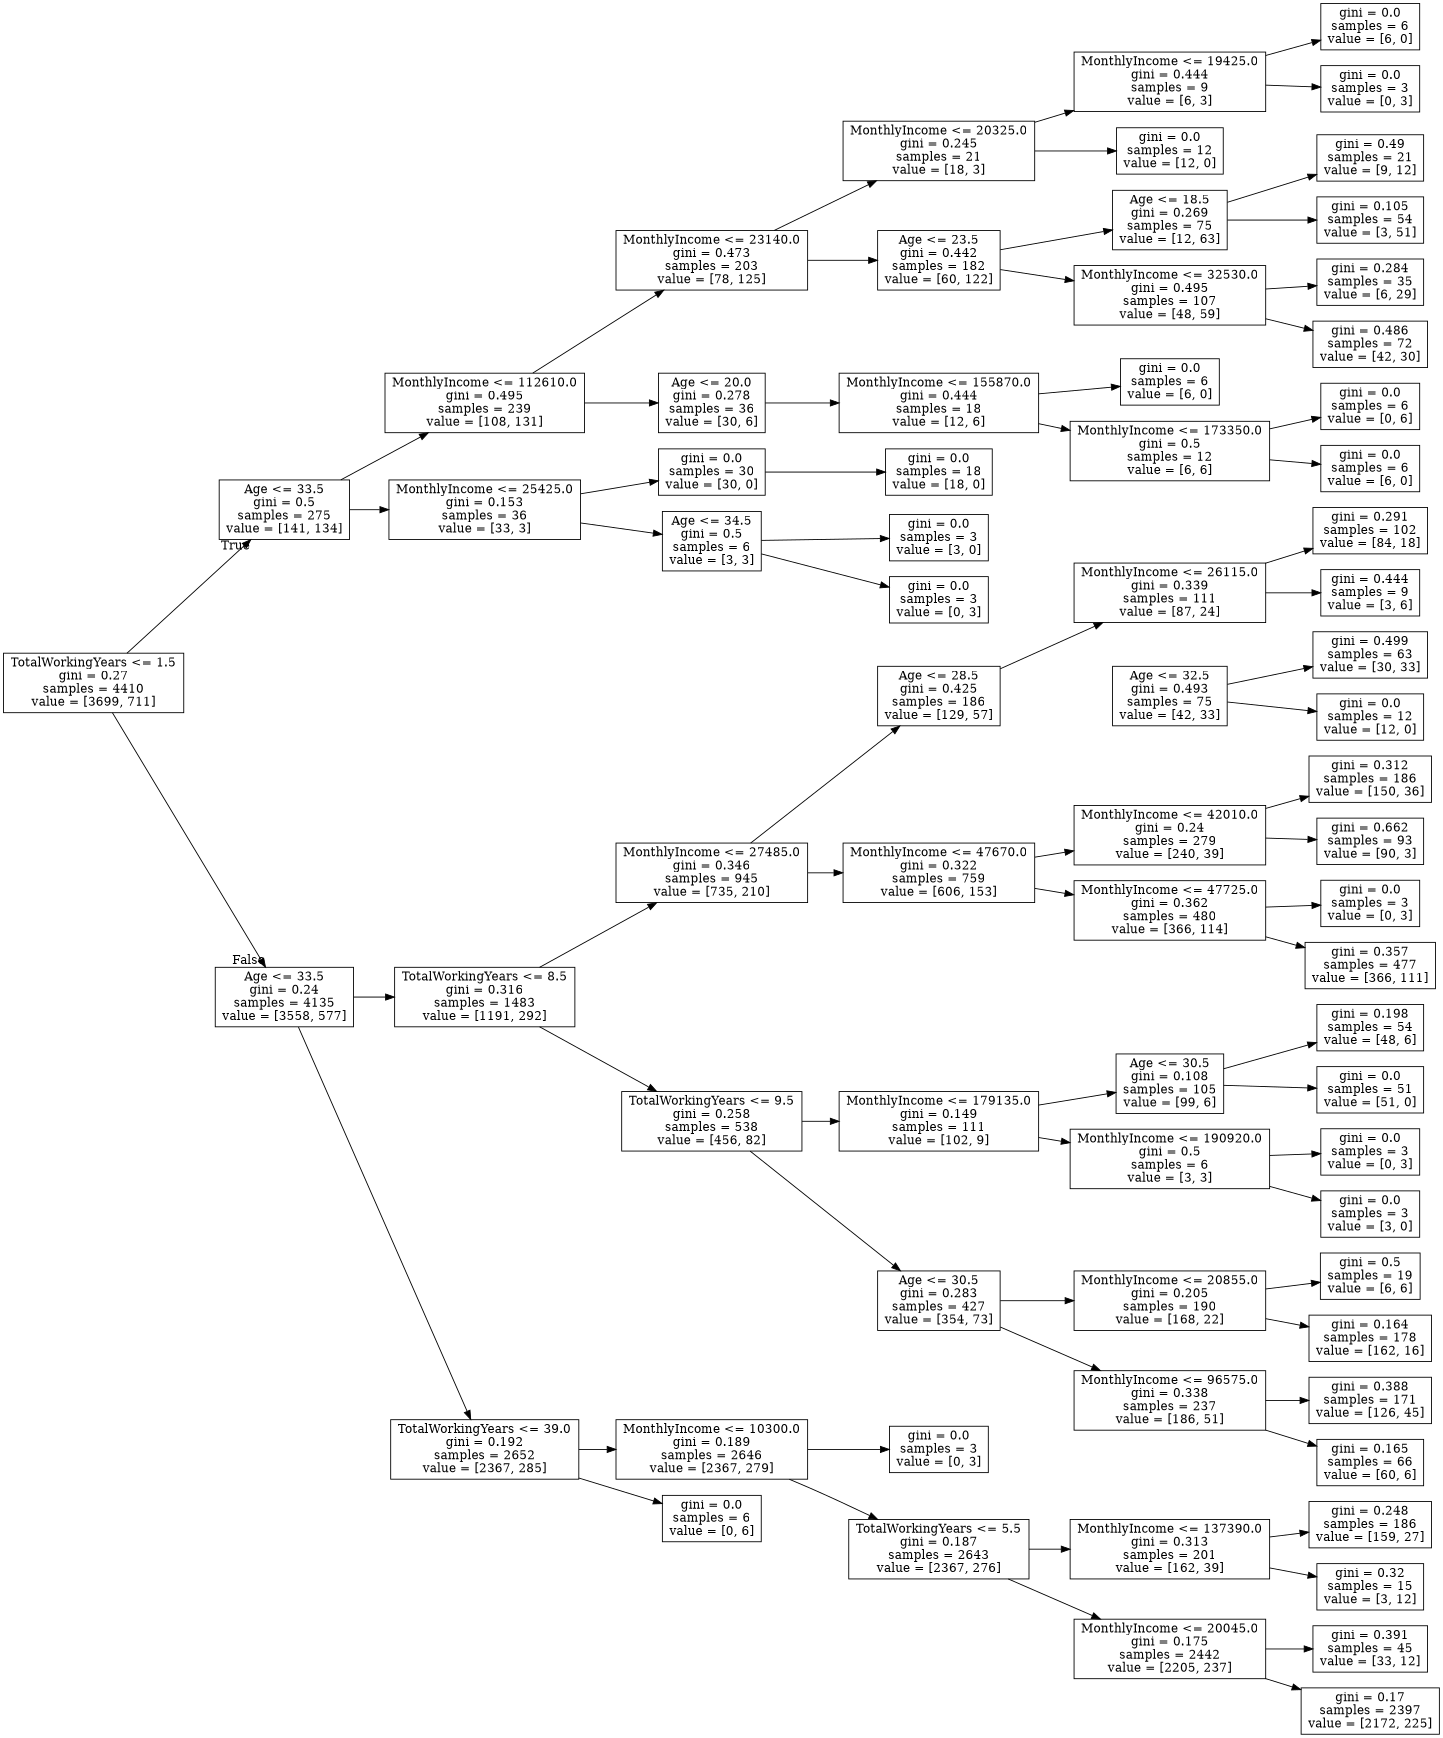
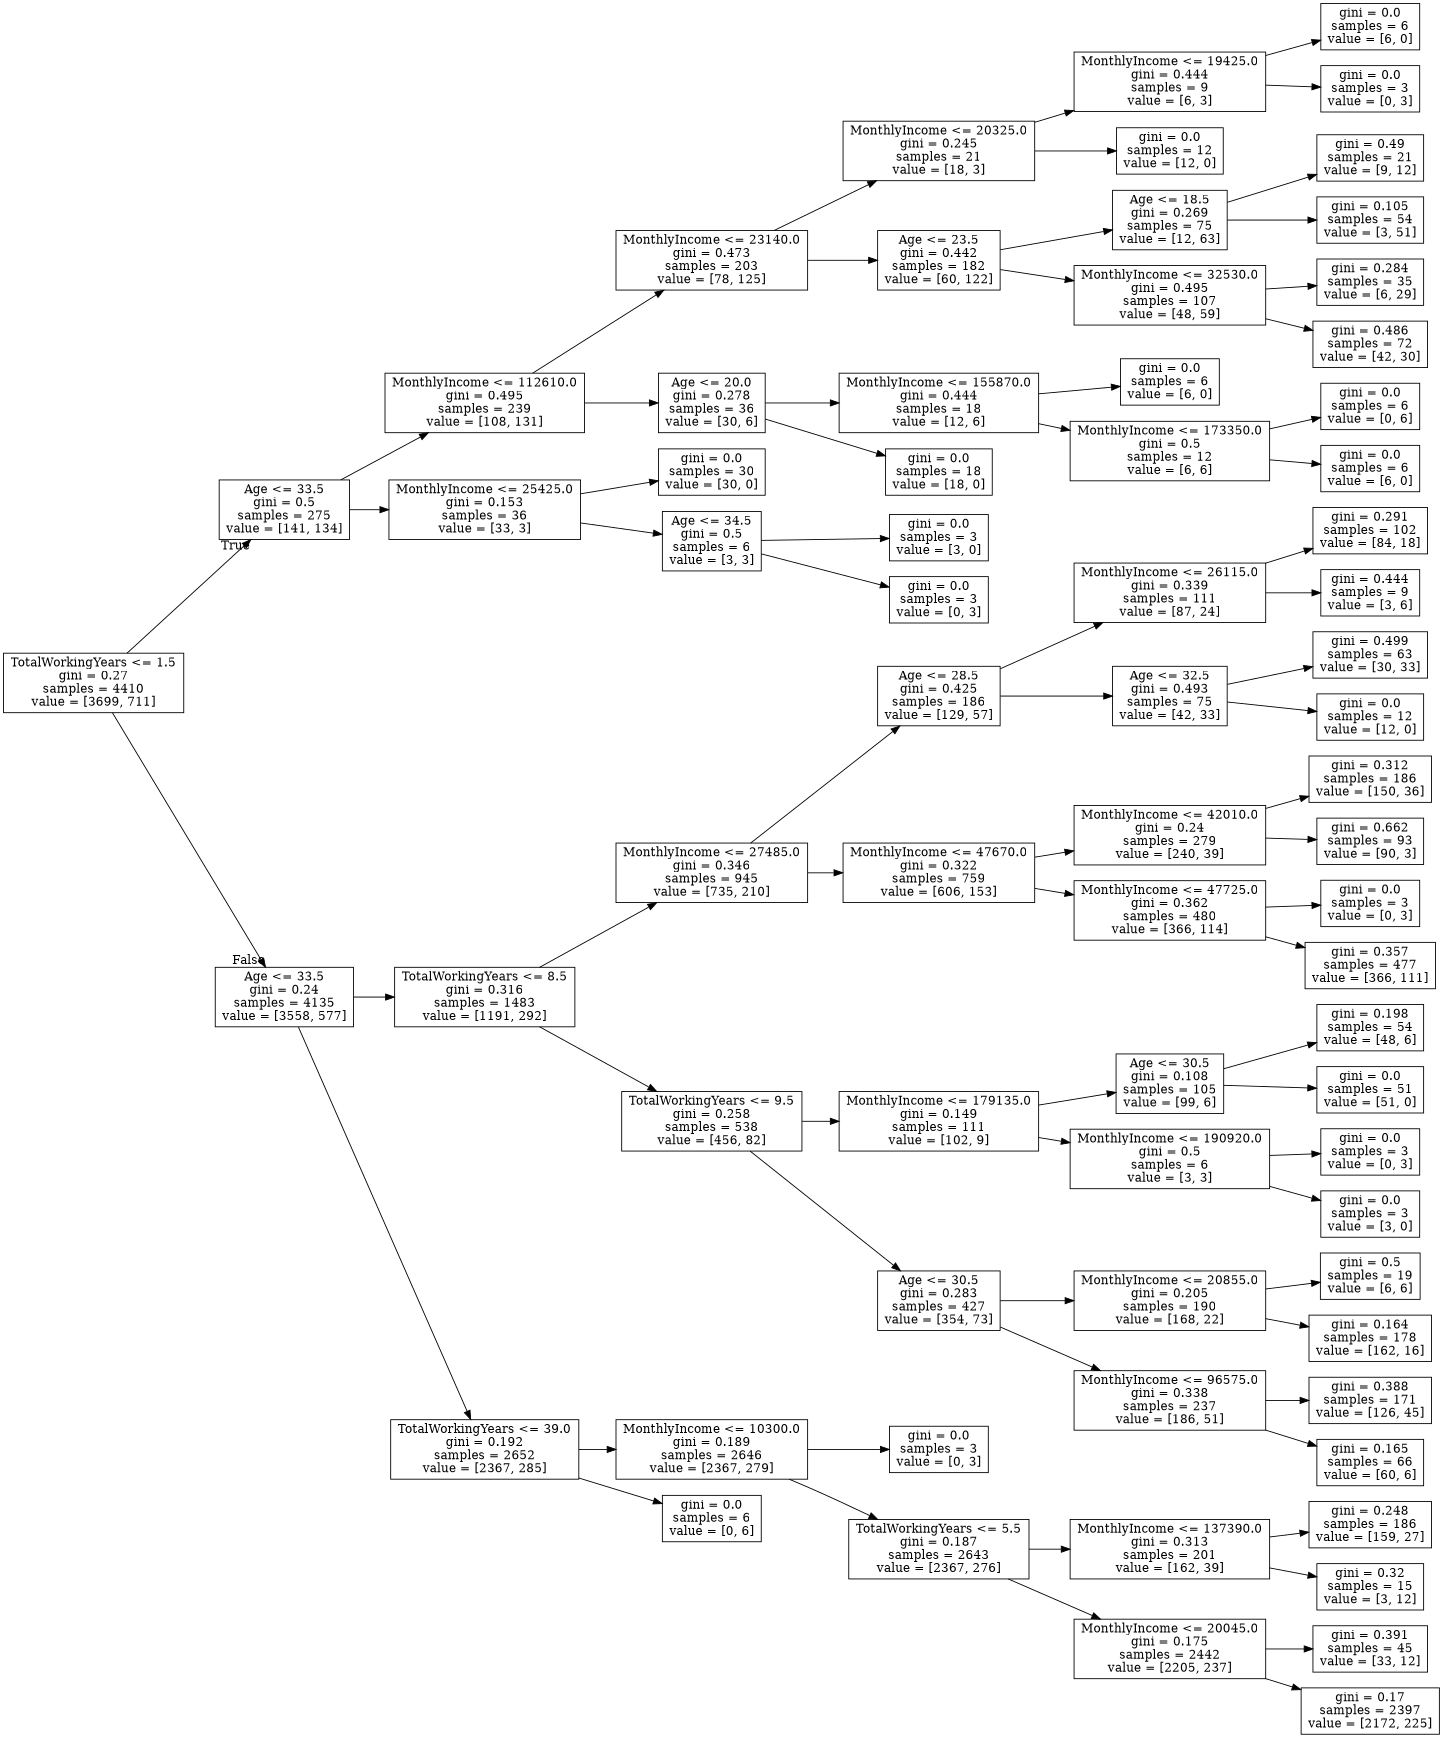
edge "gini = 0.0 samples = 30 value = [30, 0]" -> "gini = 0.0 samples = 18 value = [18, 0]": now "Age <= 20.0 gini = 0.278 samples = 36 value = [30, 6]" -> "gini = 0.0 samples = 18 value = [18, 0]"
edge "Age <= 28.5 gini = 0.425 samples = 186 value = [129, 57]" -> "Age <= 32.5 gini = 0.493 samples = 75 value = [42, 33]": added
